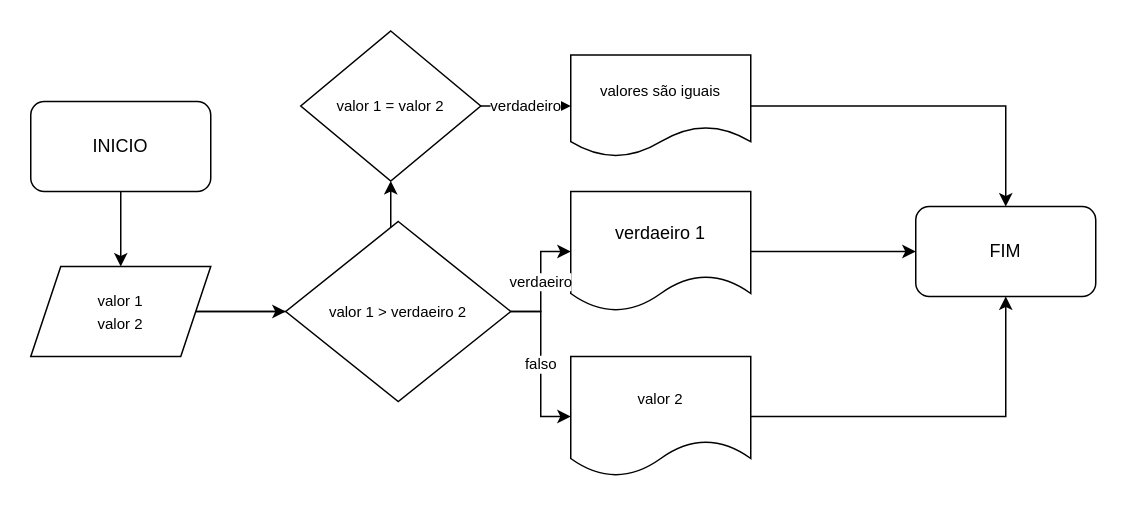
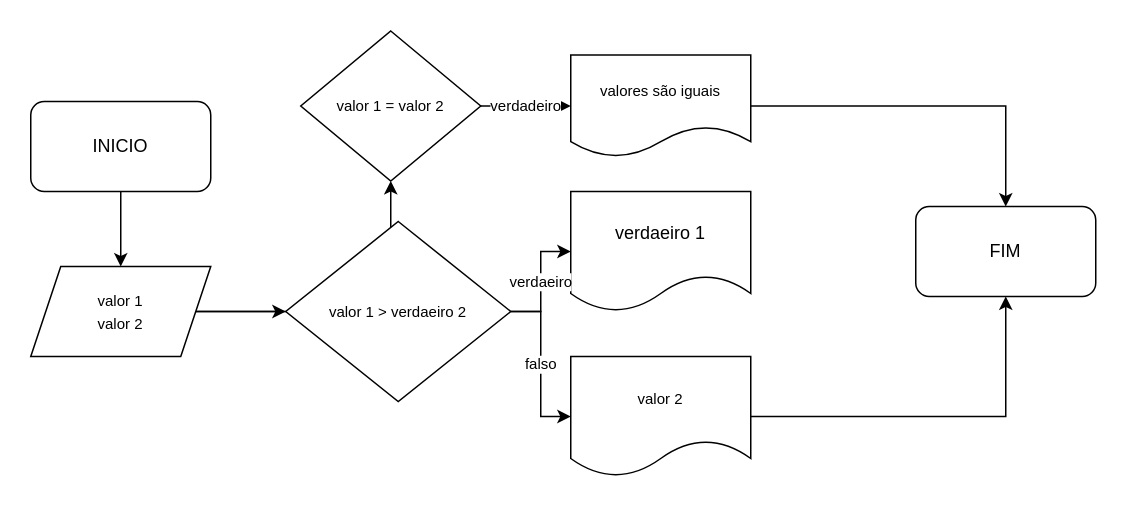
edge "verdaeiro 1" -> "FIM": removed
